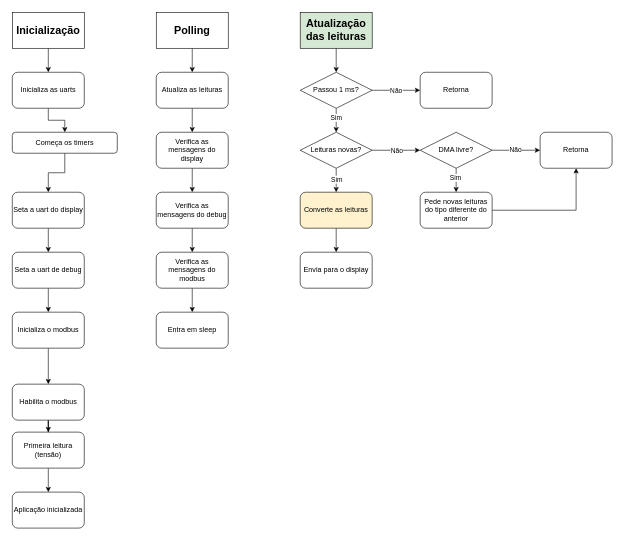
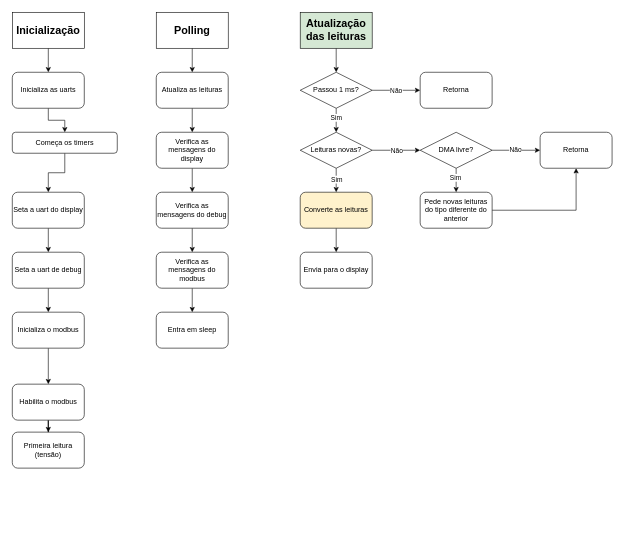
edge "Primeira leitura (tensão)" -> "Aplicação inicializada": removed
node "Aplicação inicializada": removed
